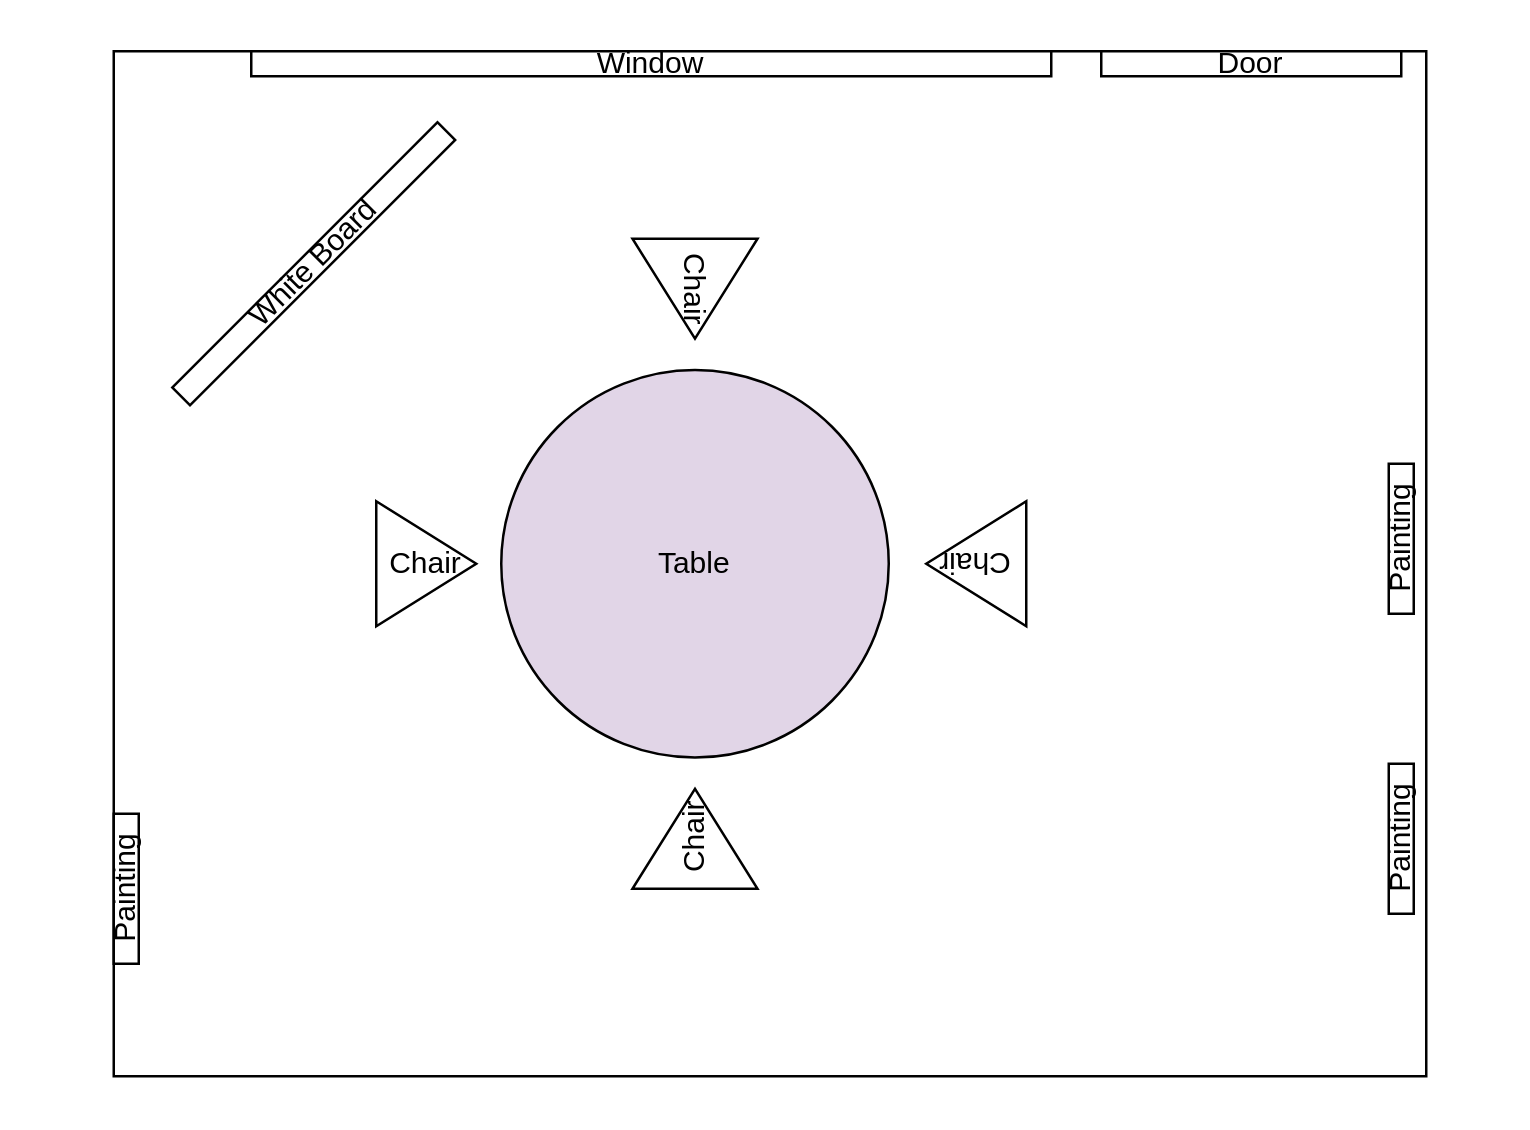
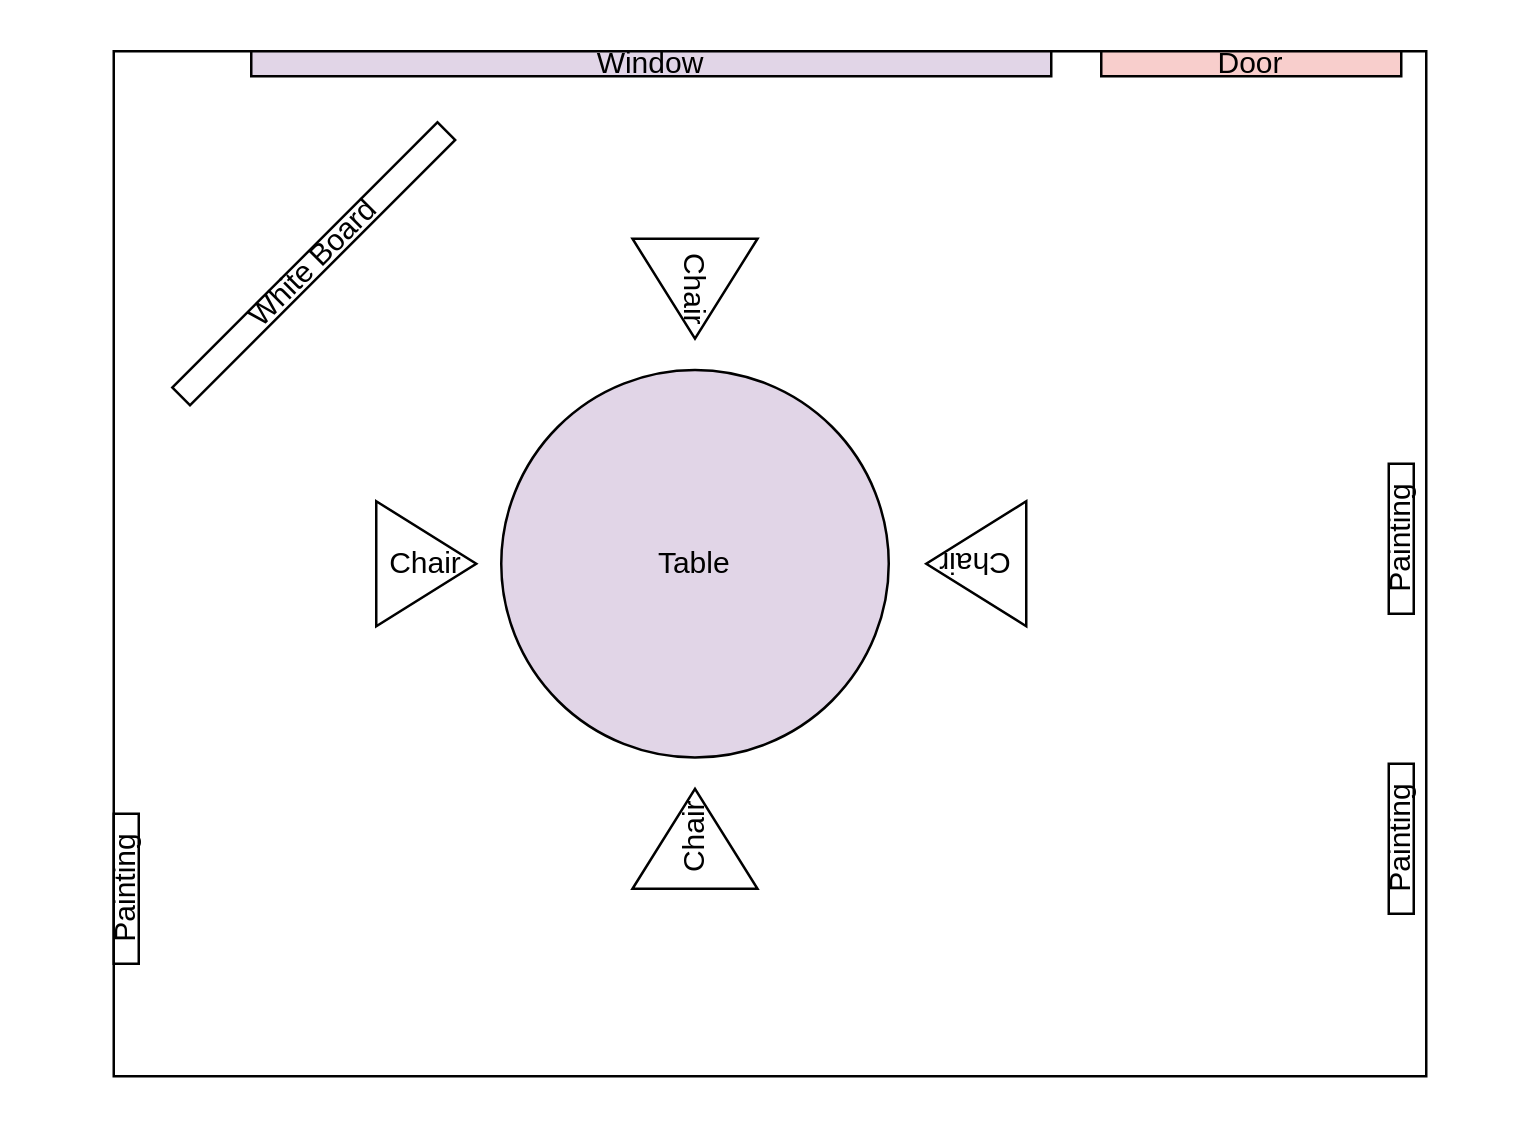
node "Window": fillcolor #ffffff -> #e1d5e7
node "Door": fillcolor #ffffff -> #f8cecc
